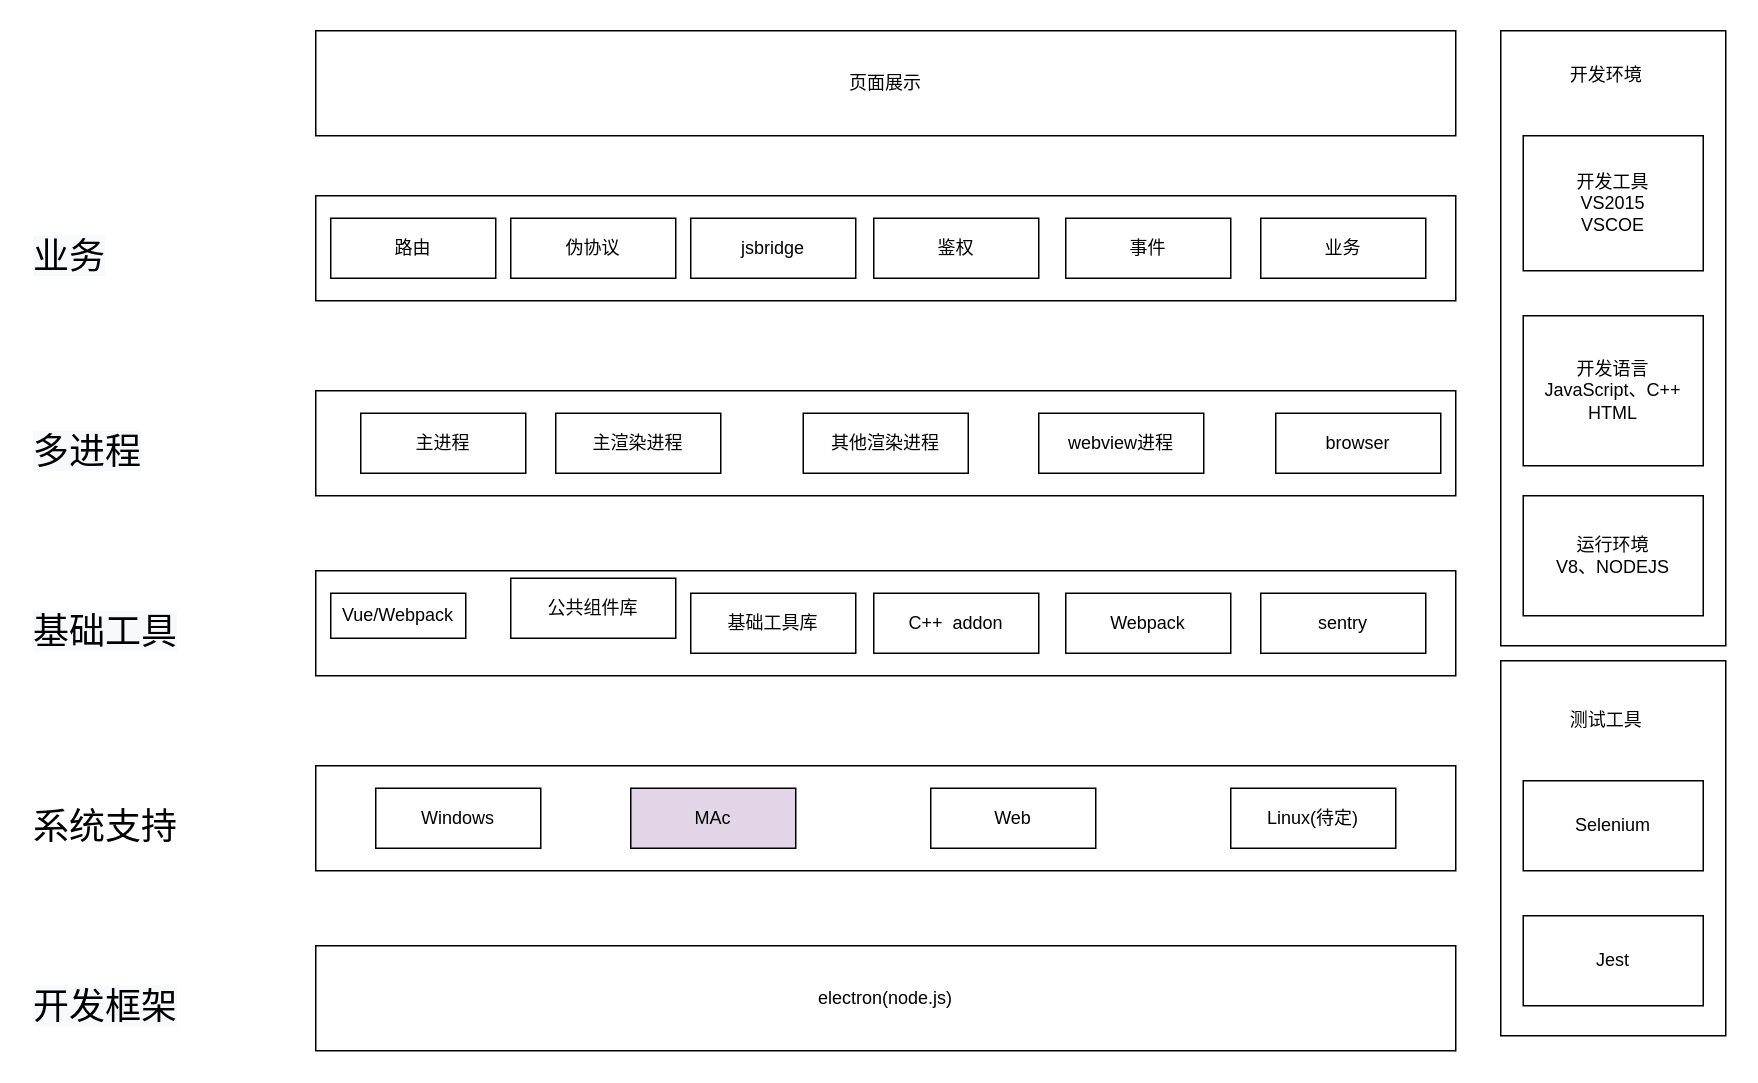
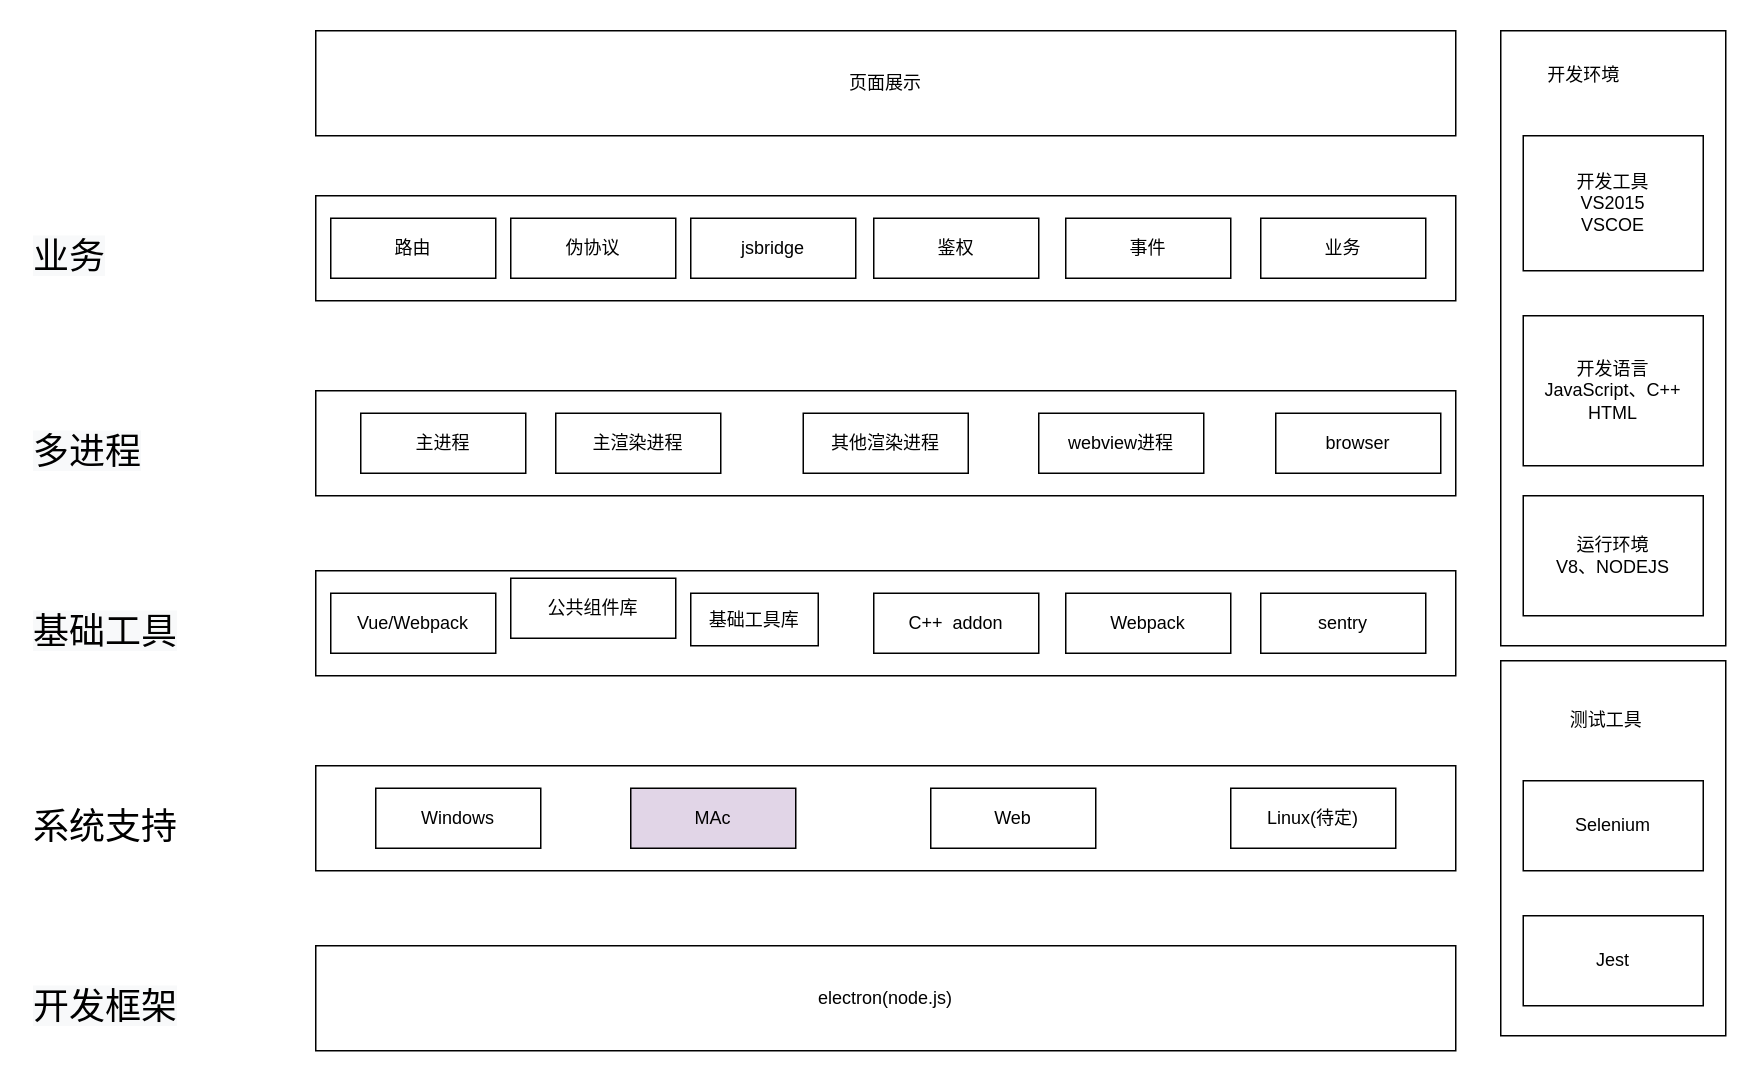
node "开发环境": moved (1606, 76) -> (1583, 76)
node "Vue/Webpack": size 135x45 -> 165x60
node "基础工具库": size 165x60 -> 128x53
